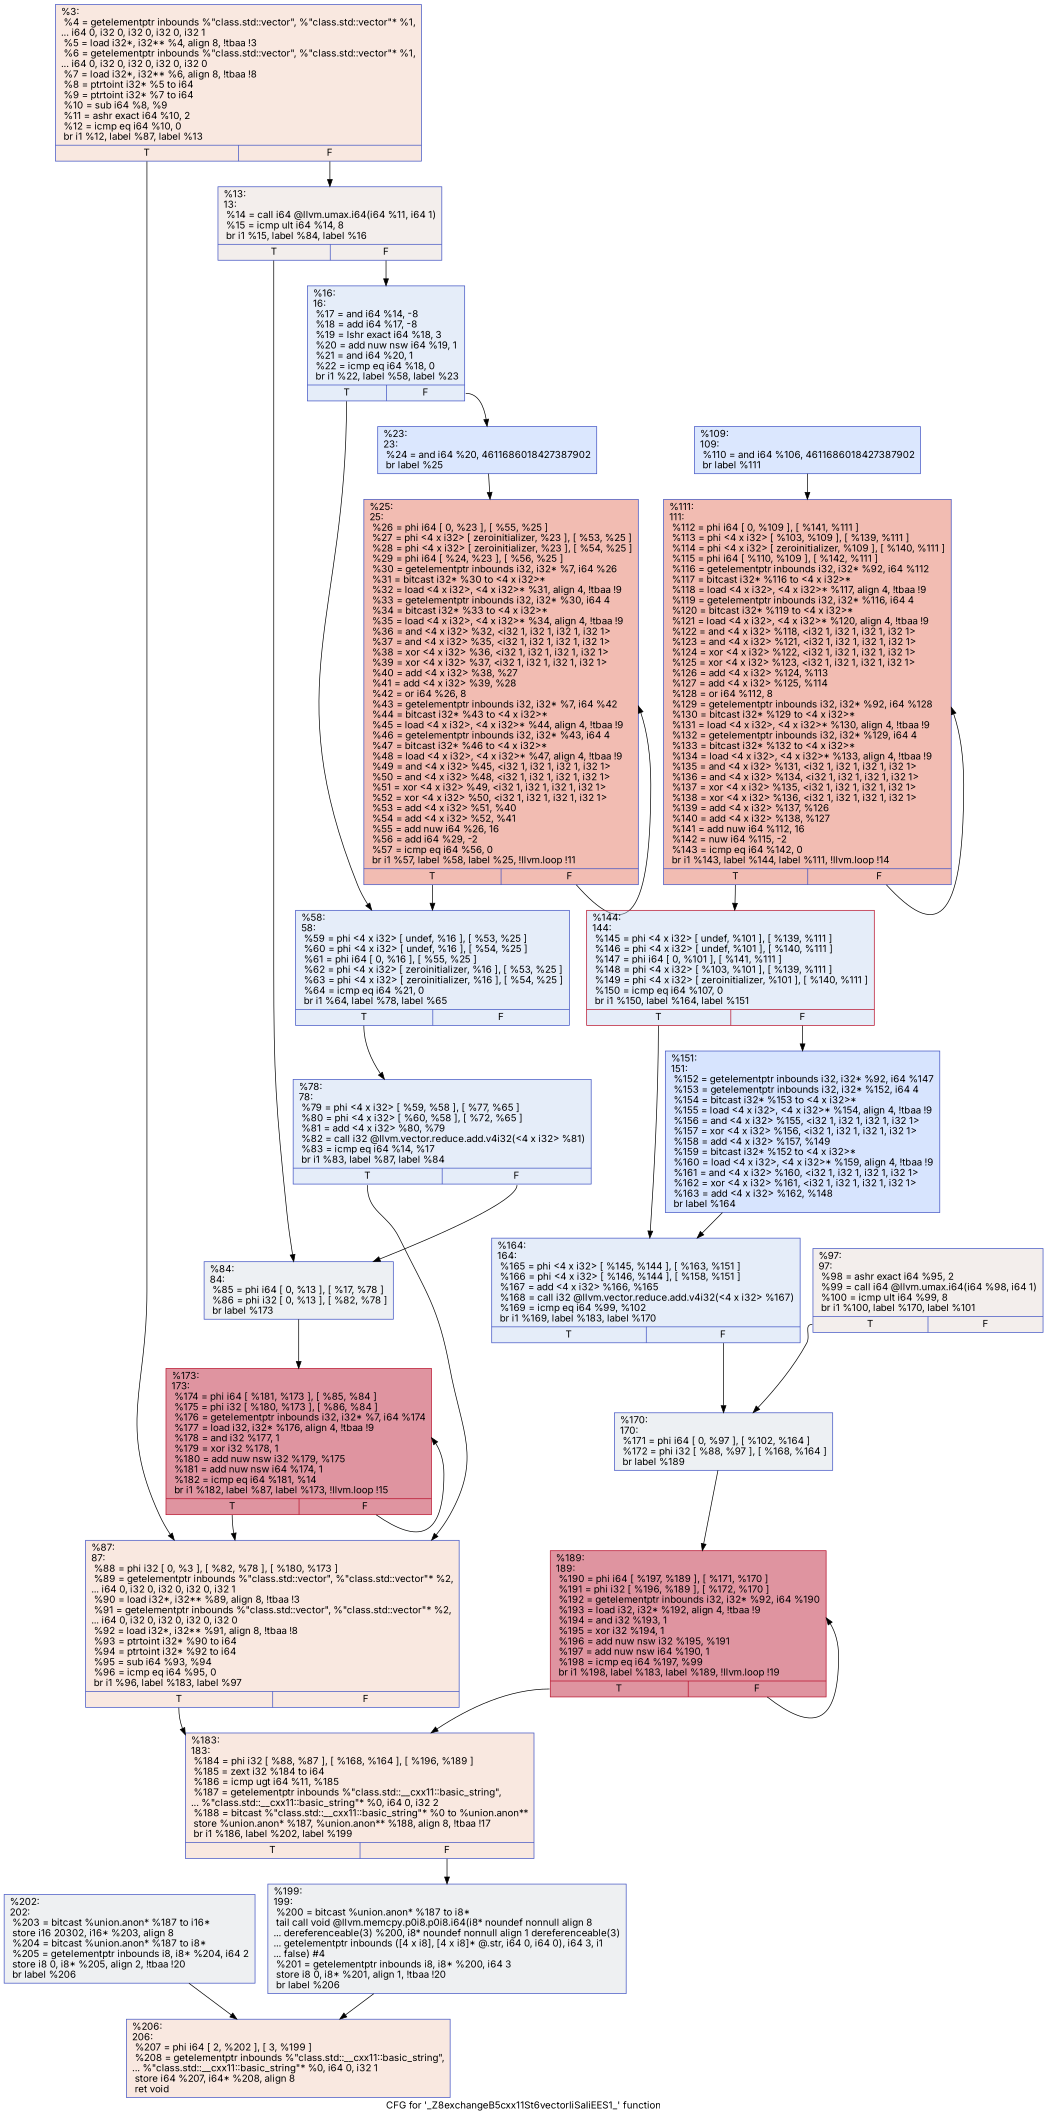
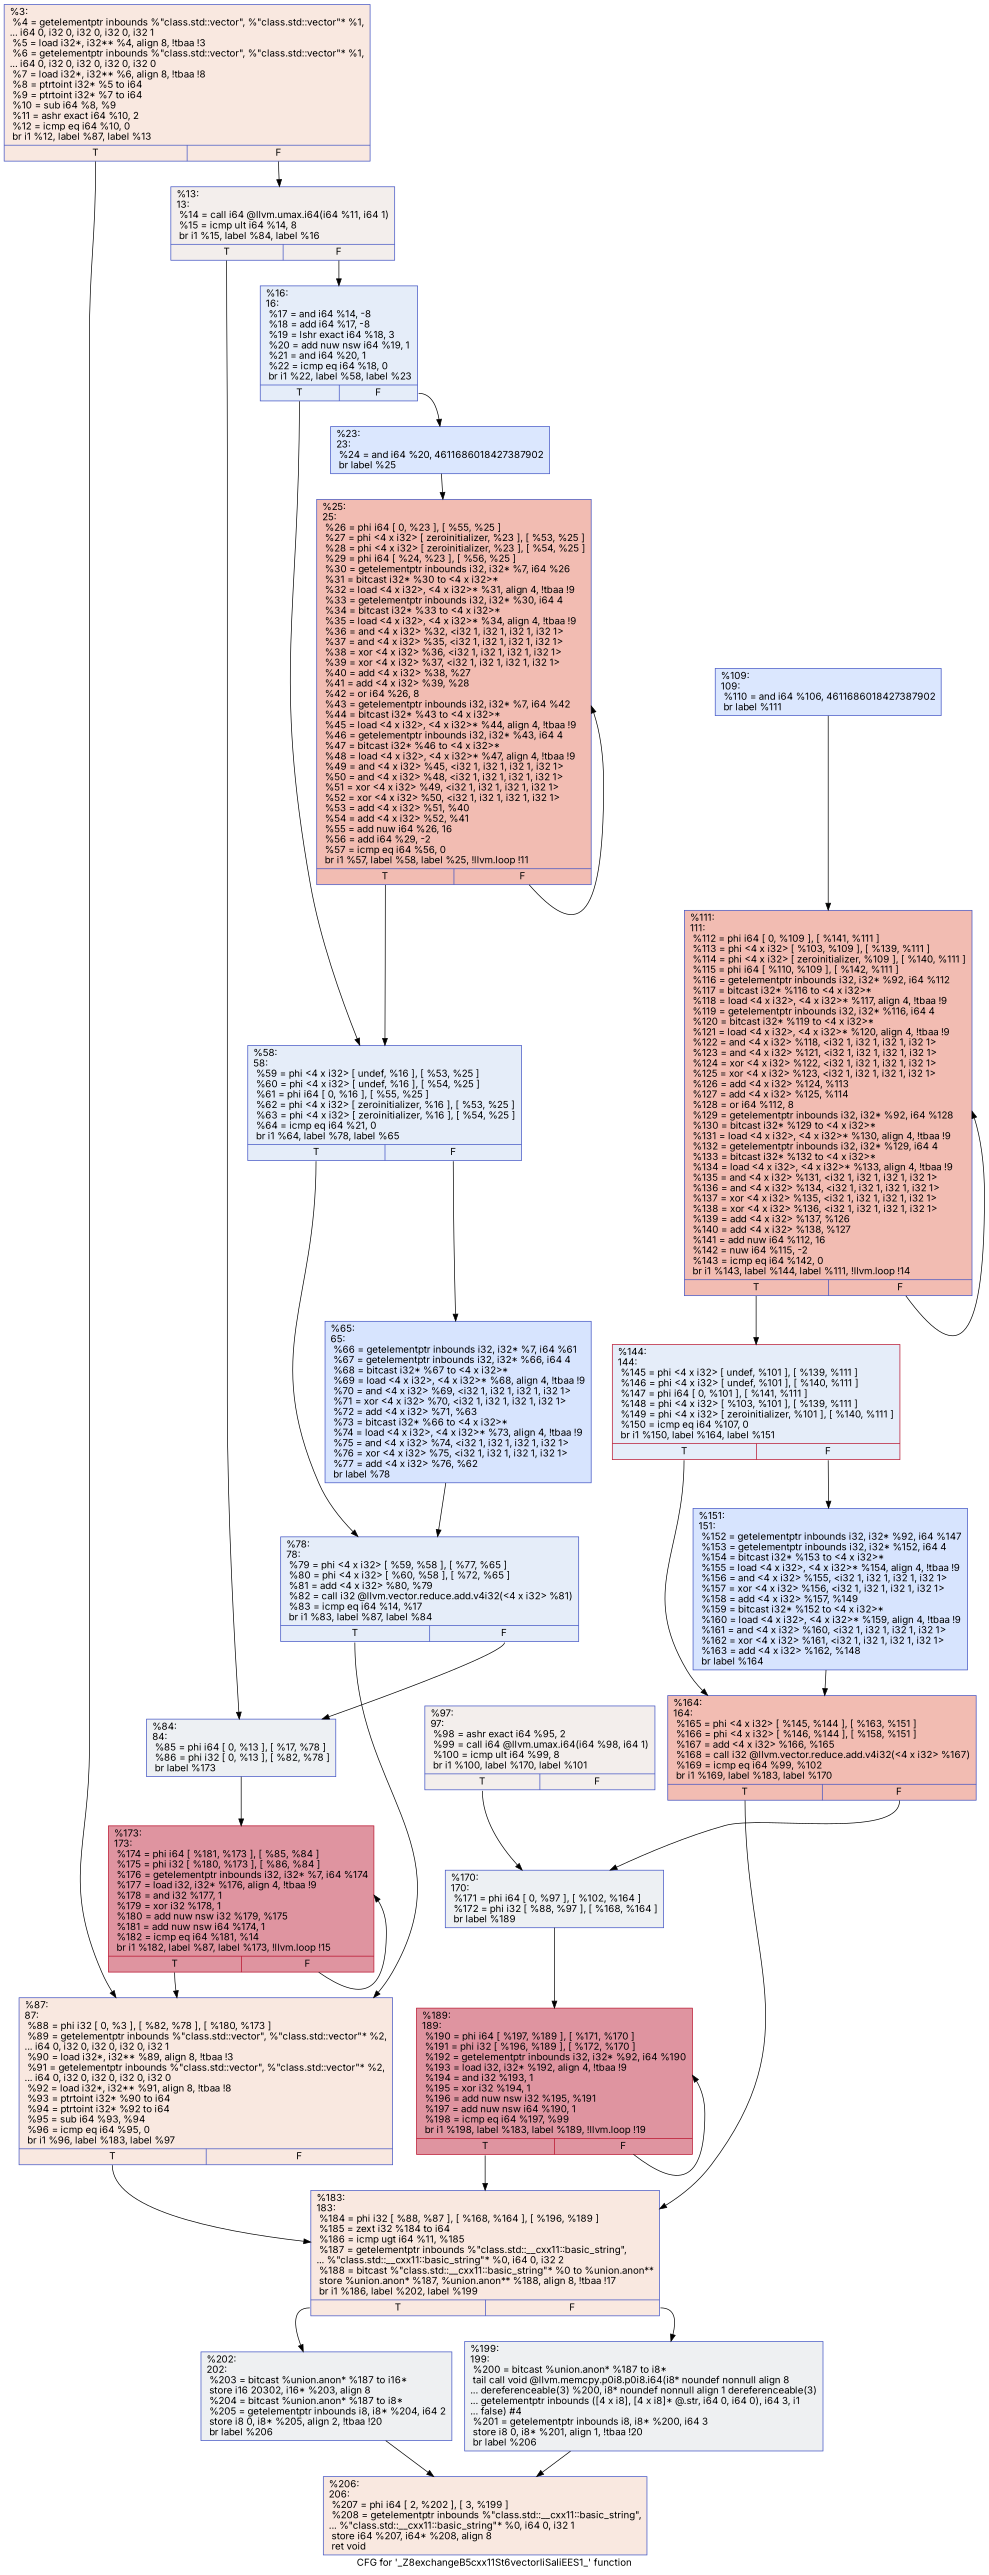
node "%164:": fillcolor #c5d6f270 -> #e1675170
node "%65:": added
edge "%164:" -> "%183:": added
edge "%183:" -> "%202:": added
